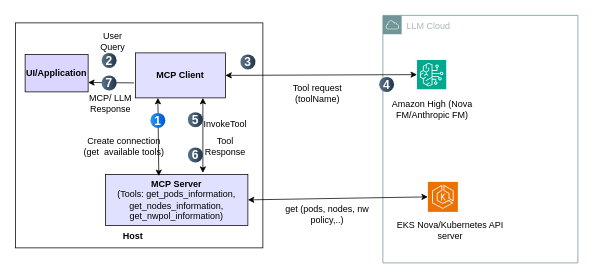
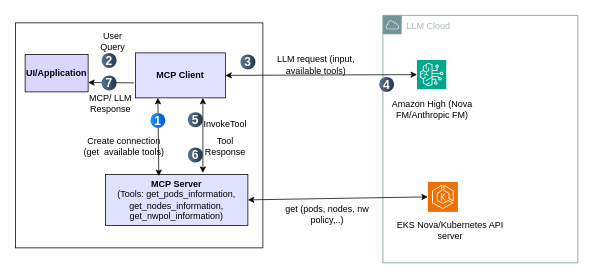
node "LLM request (input, available tools)": added
node "Tool request (toolName)": removed
node "Host": removed
